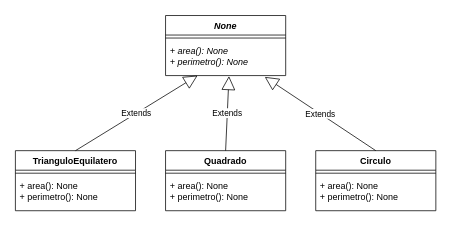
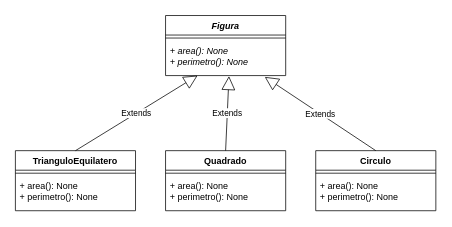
node "None": label "None" -> "Figura"
